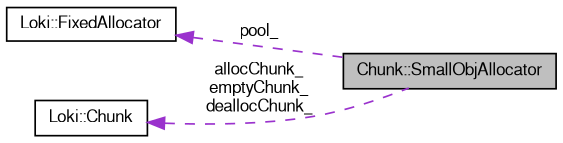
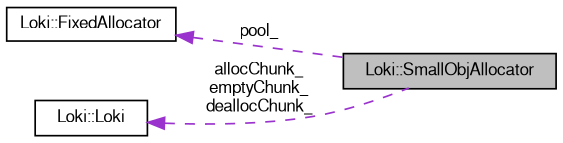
node "Chunk::SmallObjAllocator": label "Chunk::SmallObjAllocator" -> "Loki::SmallObjAllocator"
node "Loki::Chunk": label "Loki::Chunk" -> "Loki::Loki"
